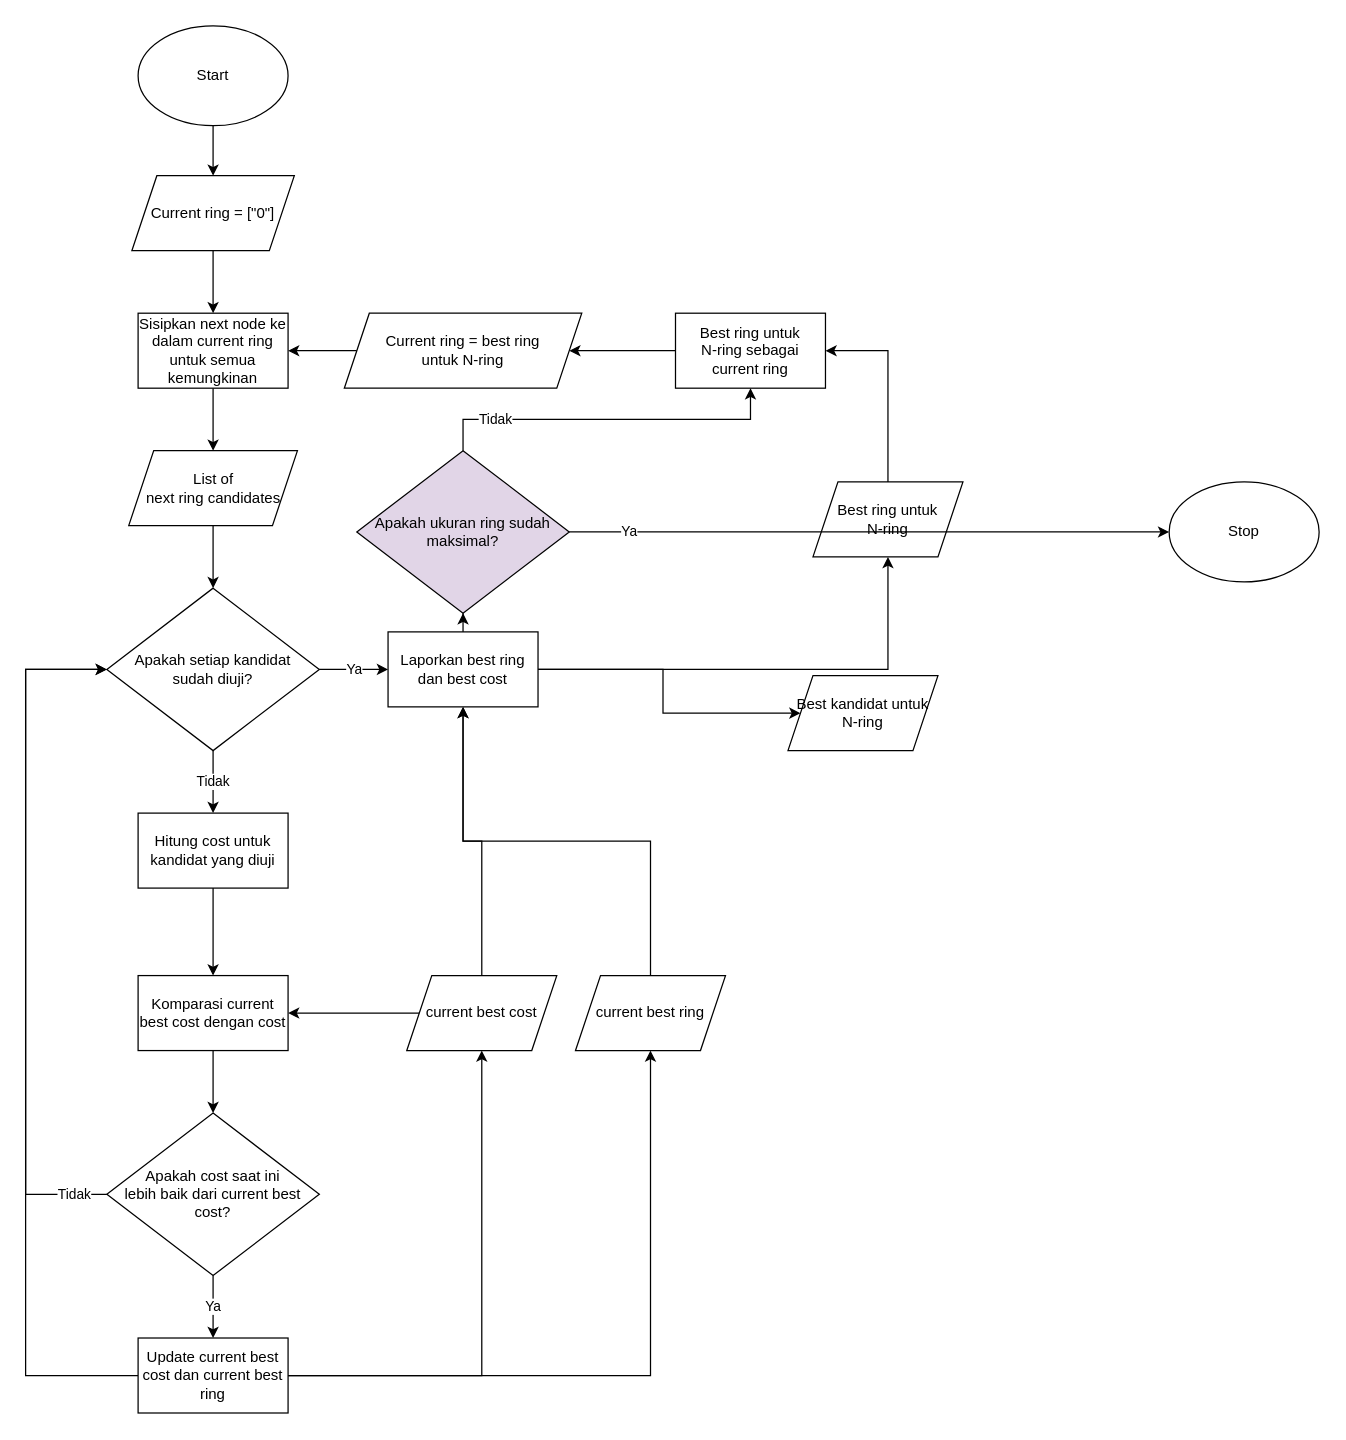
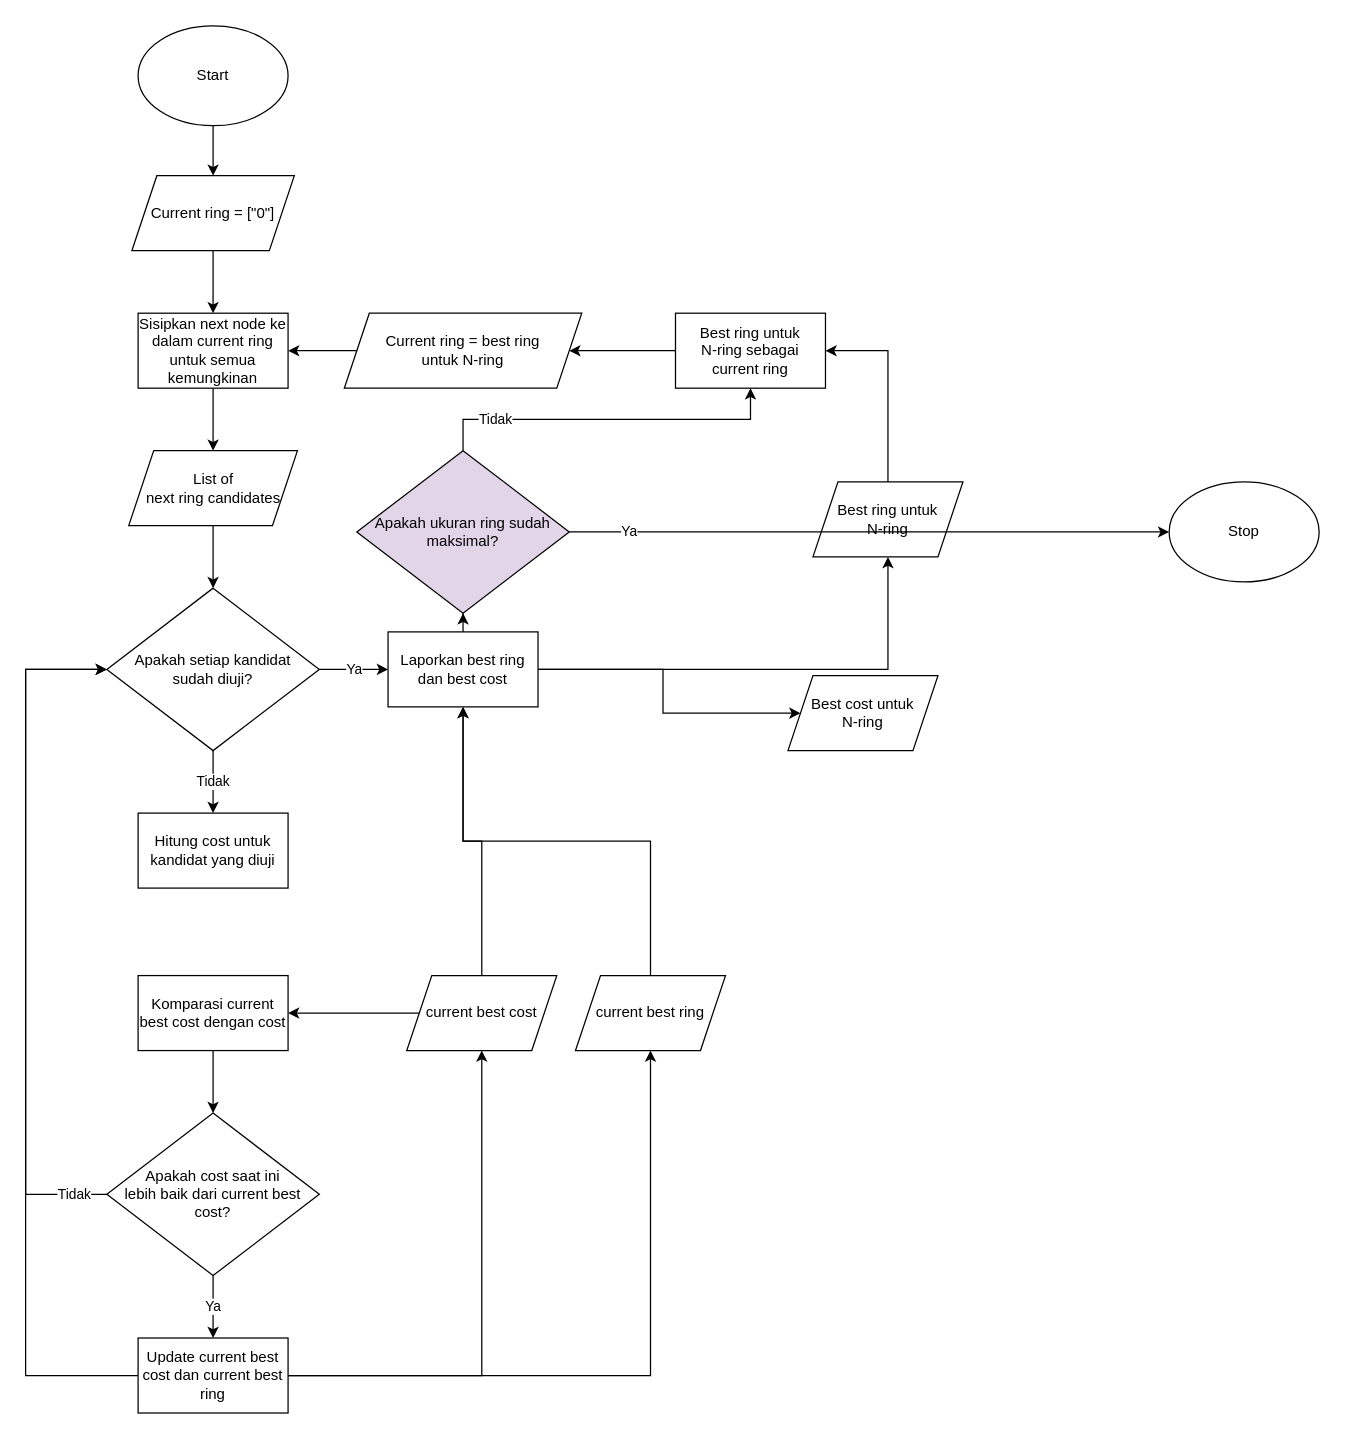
node "Best kandidat untuk N-ring": label "Best kandidat untuk N-ring" -> "Best cost untuk N-ring"
edge "Hitung cost untuk kandidat yang diuji" -> "Komparasi current best cost dengan cost": removed
